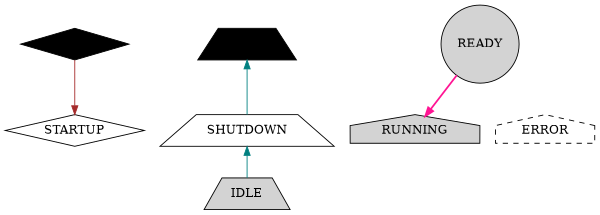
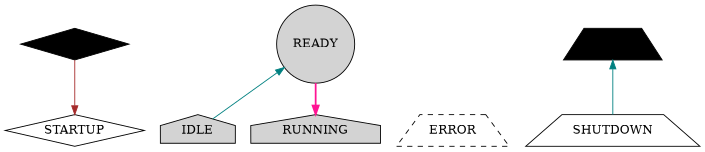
node "ERROR": shape house -> trapezium
edge "IDLE" -> "SHUTDOWN": now "IDLE" -> "READY"
node "IDLE": shape trapezium -> house
